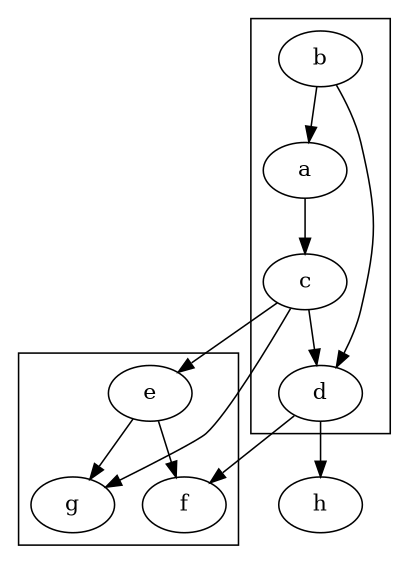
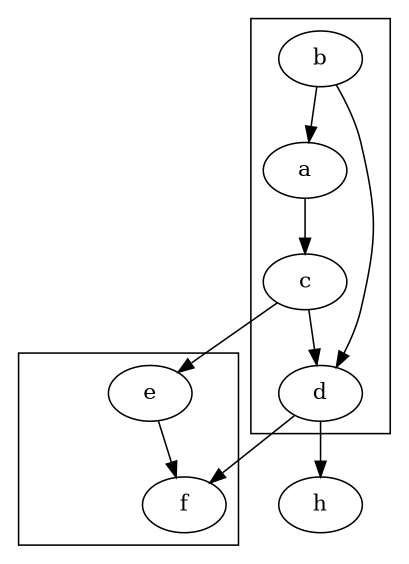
node "g": removed
